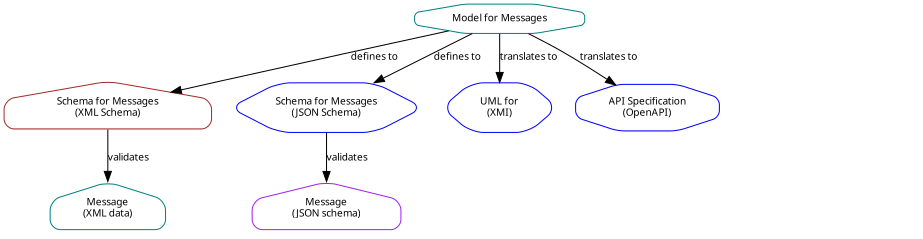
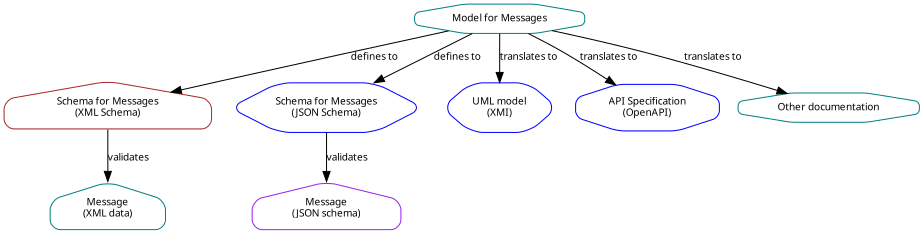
node "UML for (XMI)": label "UML for (XMI)" -> "UML model (XMI)"
node "Other documentation": added
